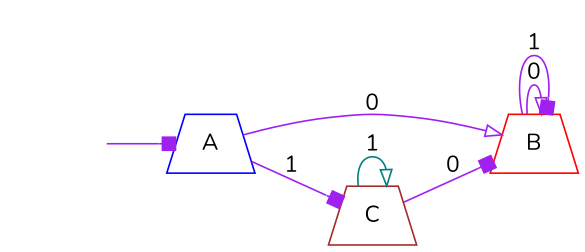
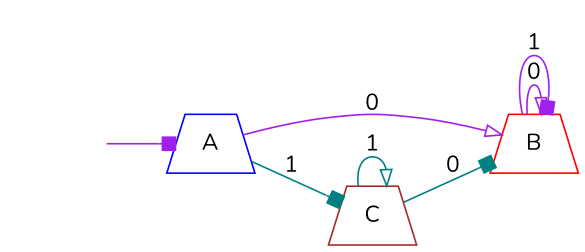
edge "A" -> "C": color purple -> teal
edge "C" -> "B": color purple -> teal
